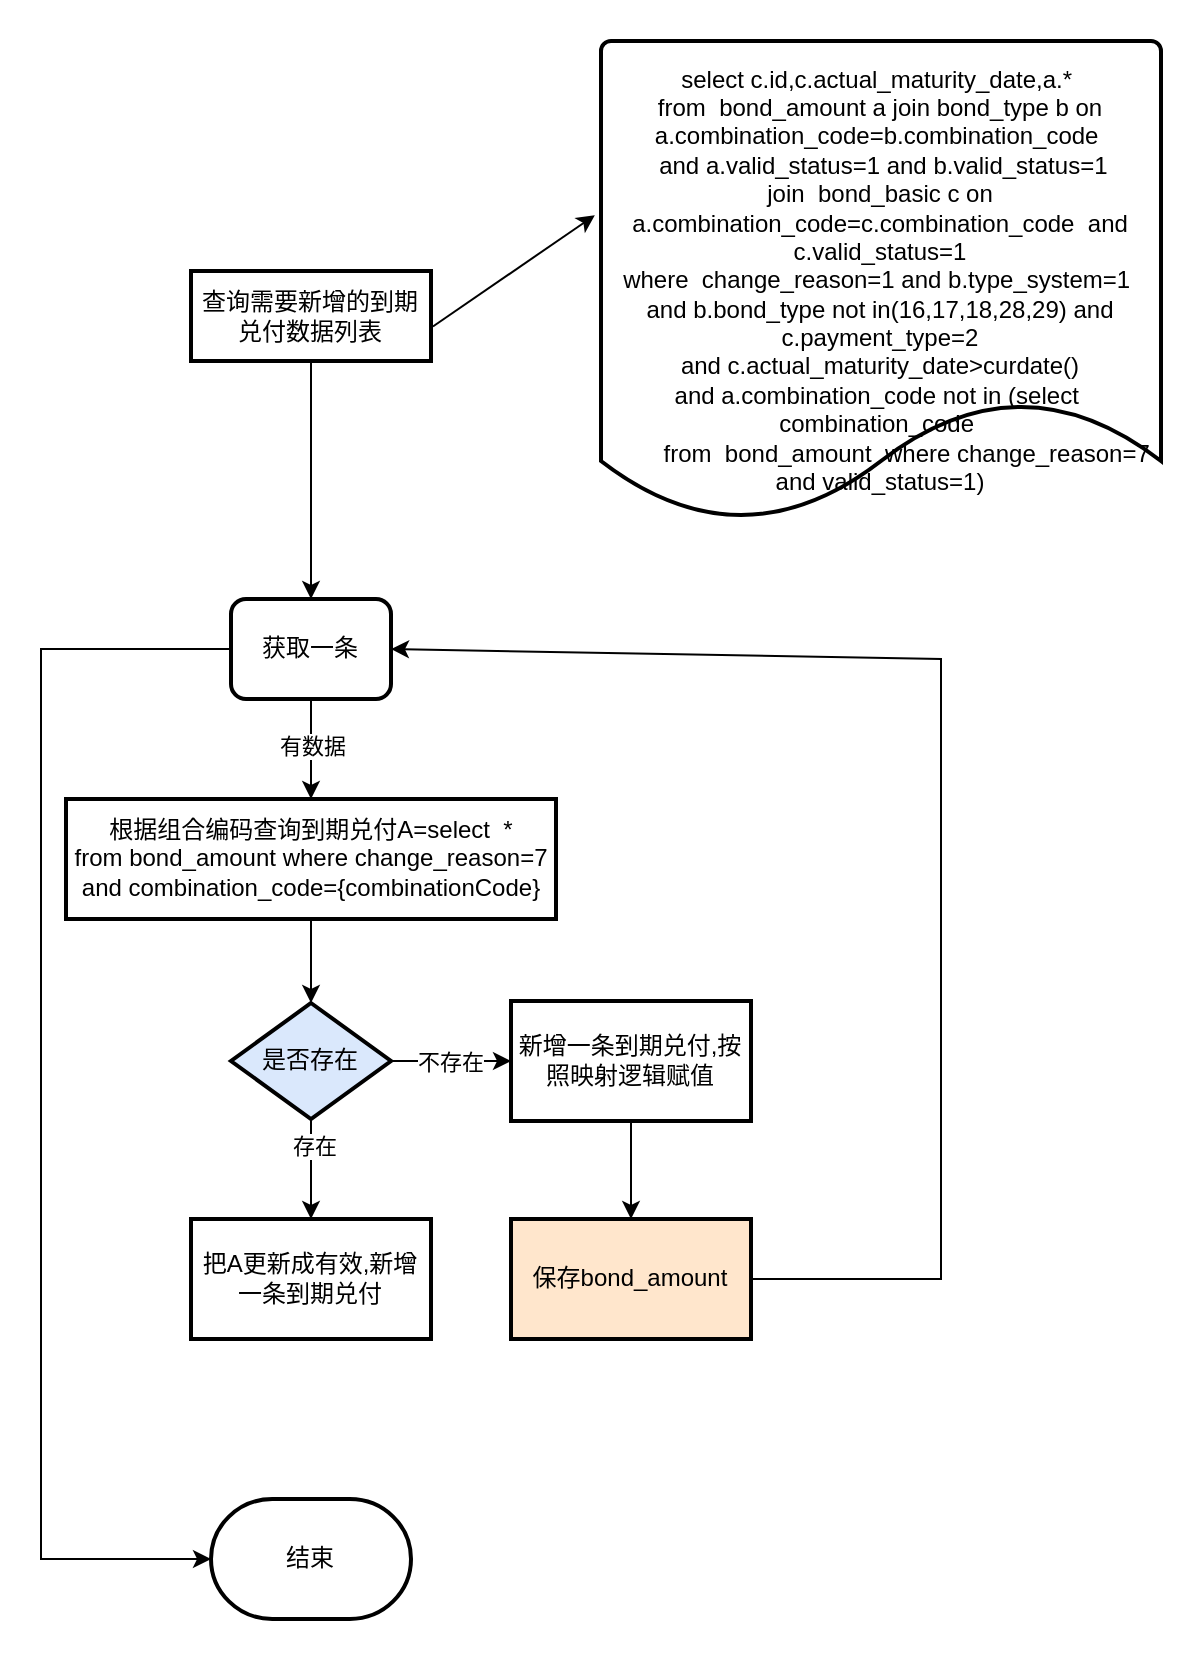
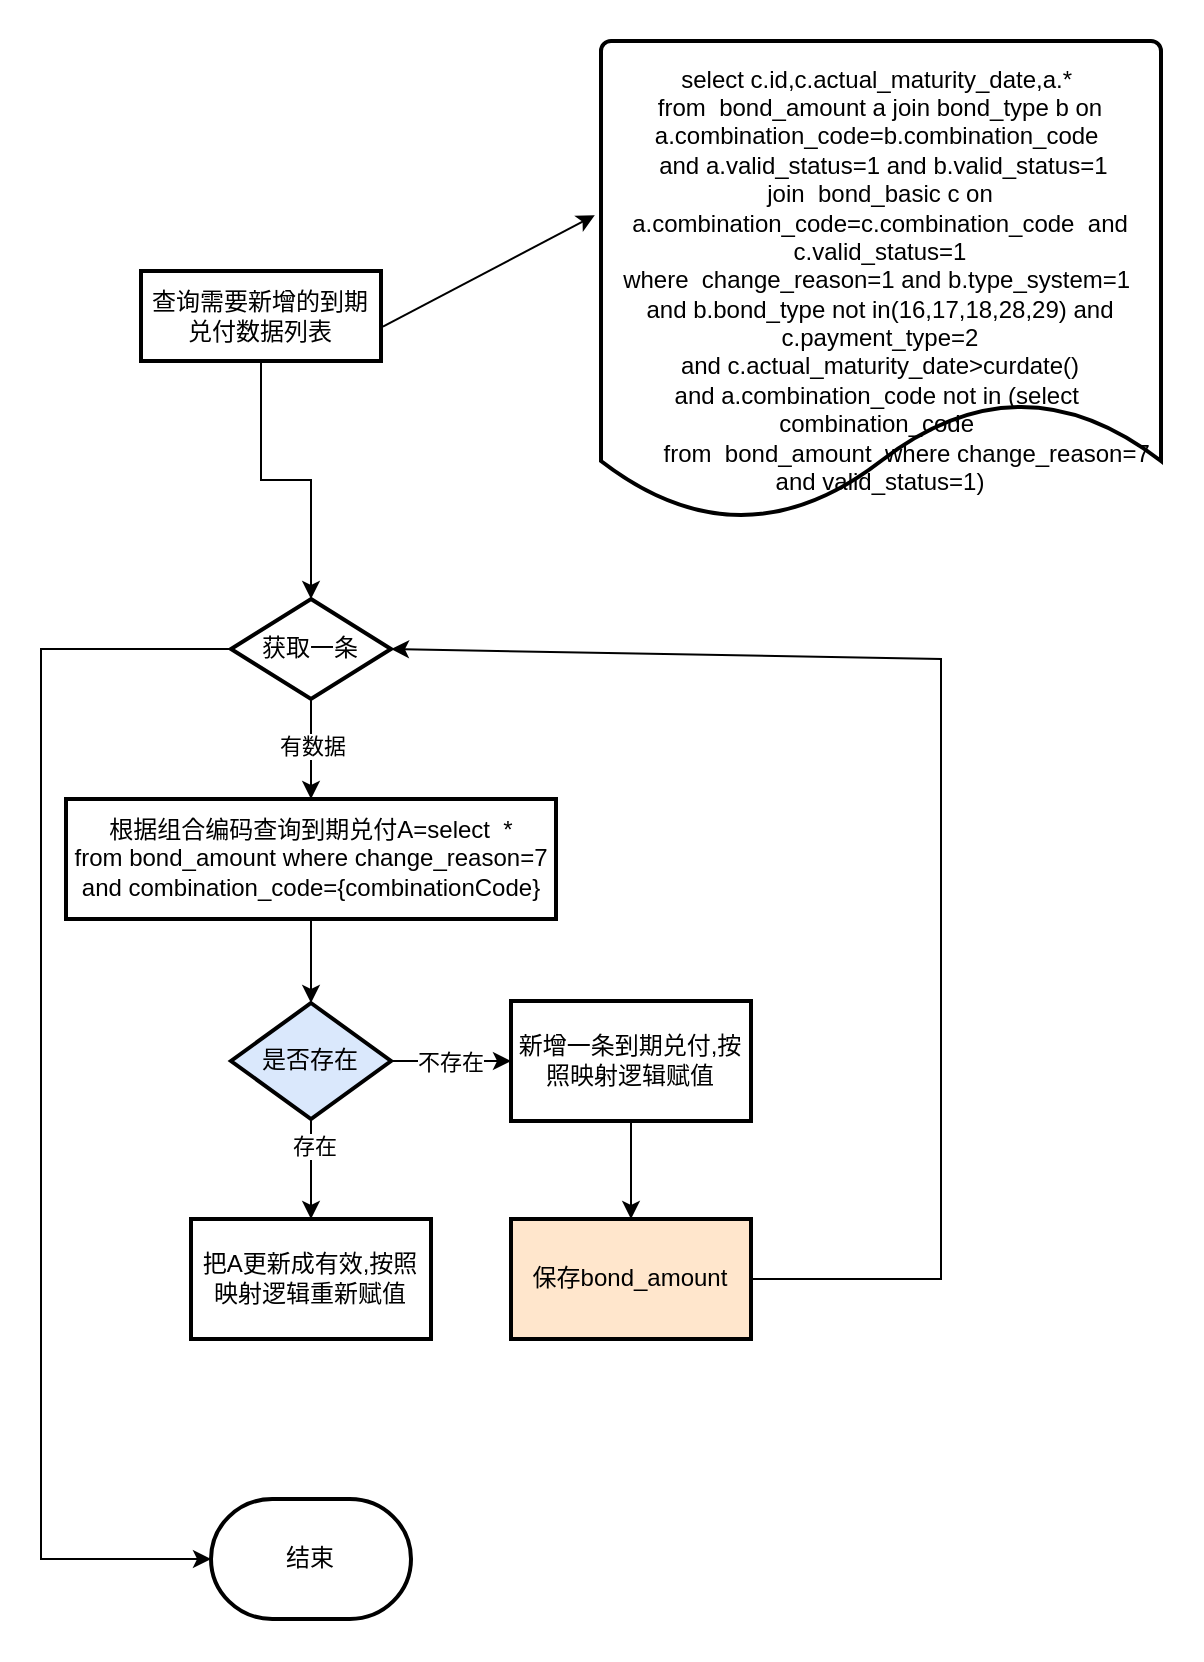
node "查询需要新增的到期兑付数据列表": moved (311, 316) -> (261, 316)
node "获取一条": shape rounded rectangle -> diamond
node "把A更新成有效,新增一条到期兑付": label "把A更新成有效,新增一条到期兑付" -> "把A更新成有效,按照映射逻辑重新赋值"
